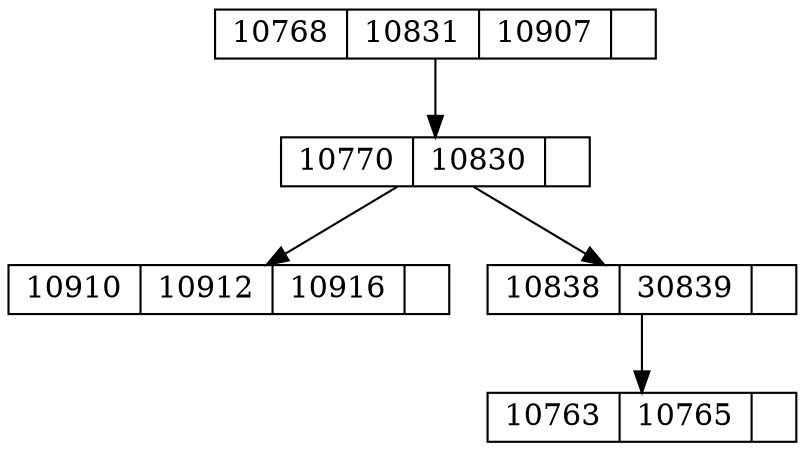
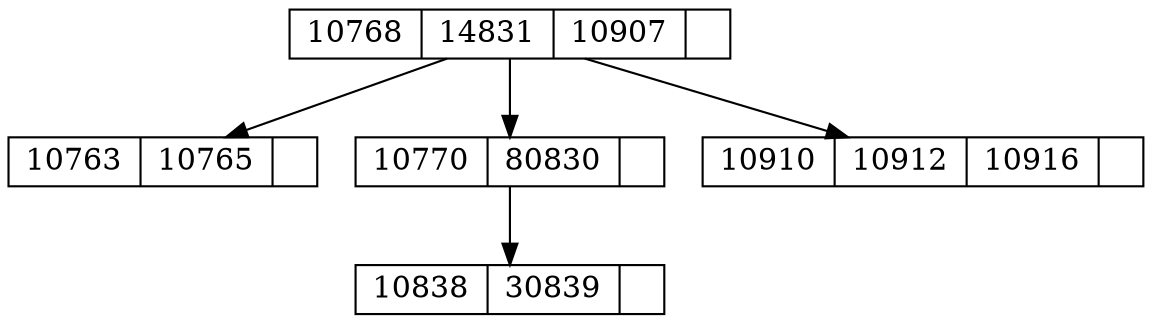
node "10768": text "10831" -> "14831"
node "10770": text "10830" -> "80830"
edge "10770" -> "10910": now "10768" -> "10910"
edge "10838" -> "10763": now "10768" -> "10763"
